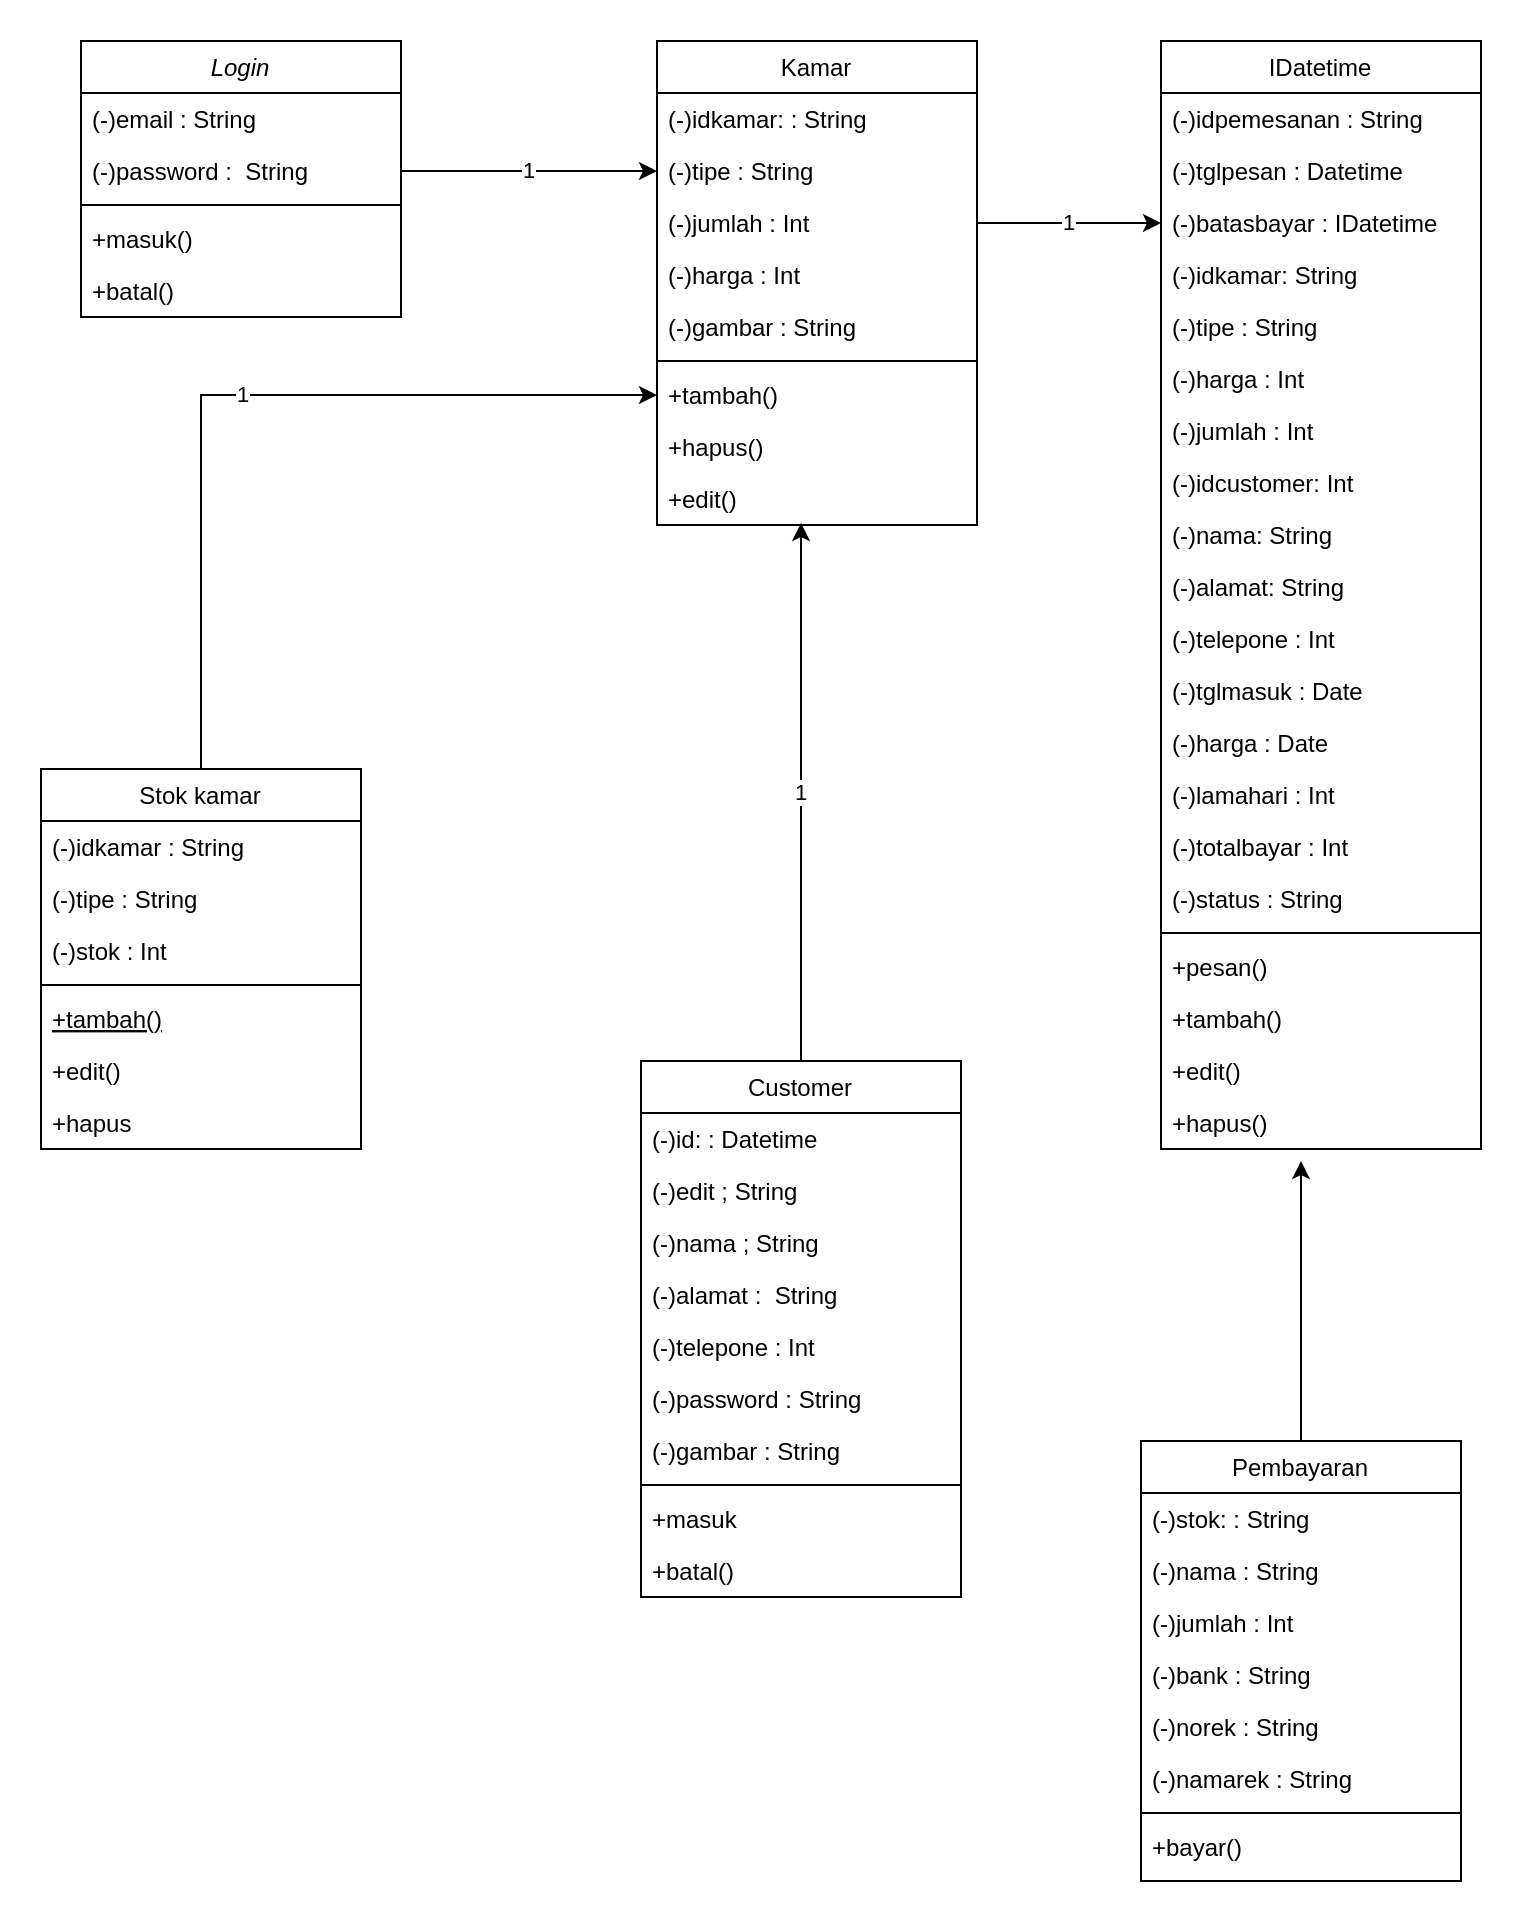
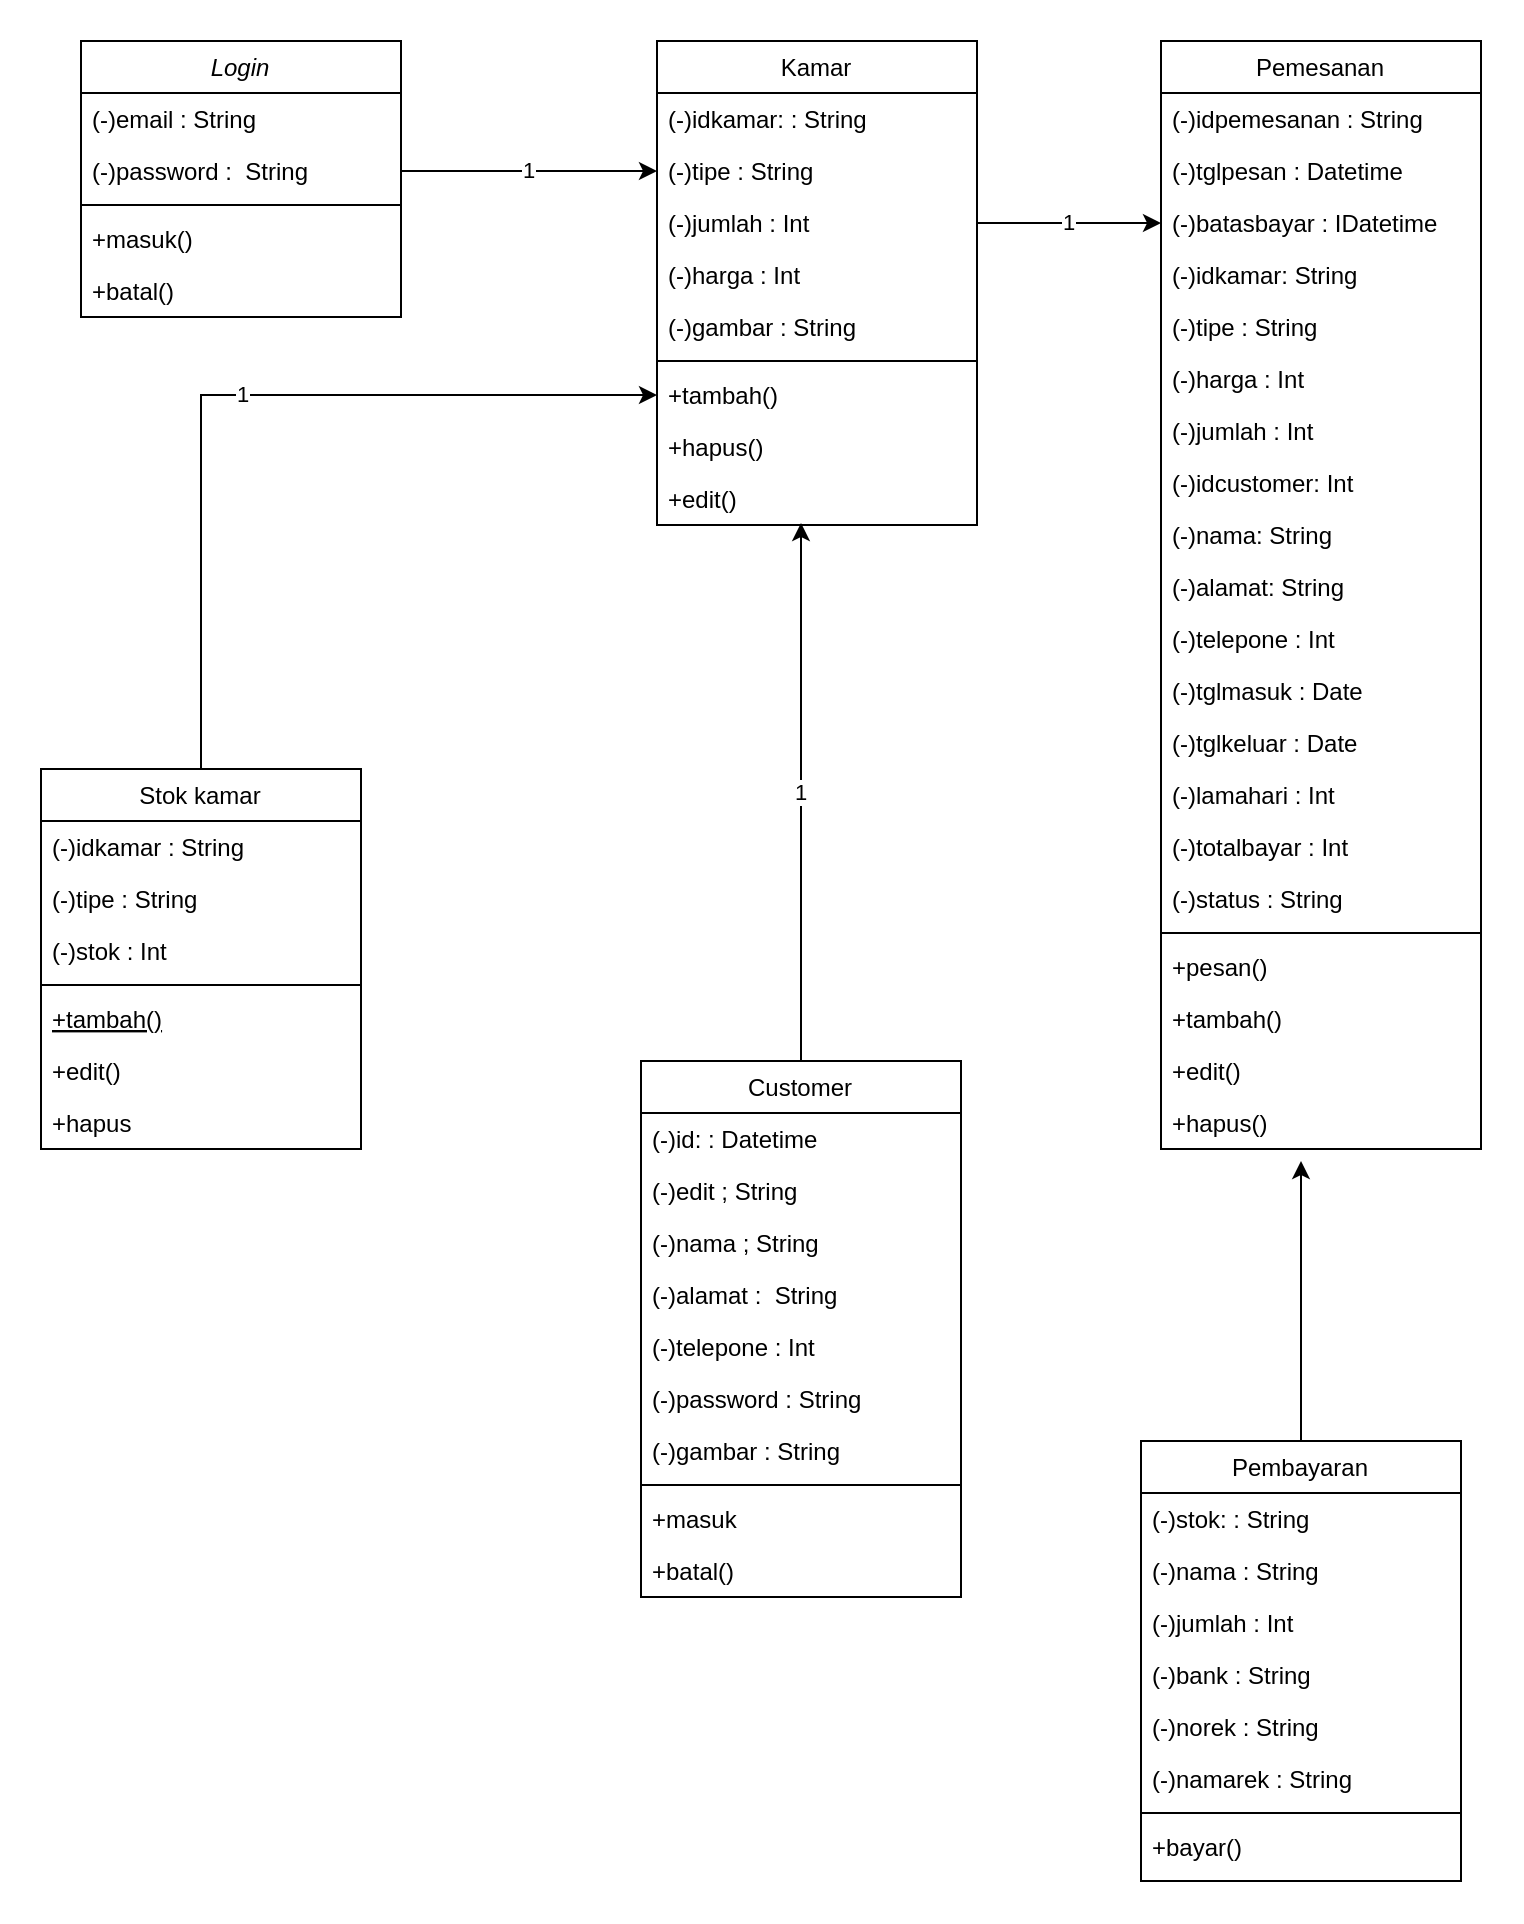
node "IDatetime": label "IDatetime" -> "Pemesanan"
node "(-)harga : Date": label "(-)harga : Date" -> "(-)tglkeluar : Date"
